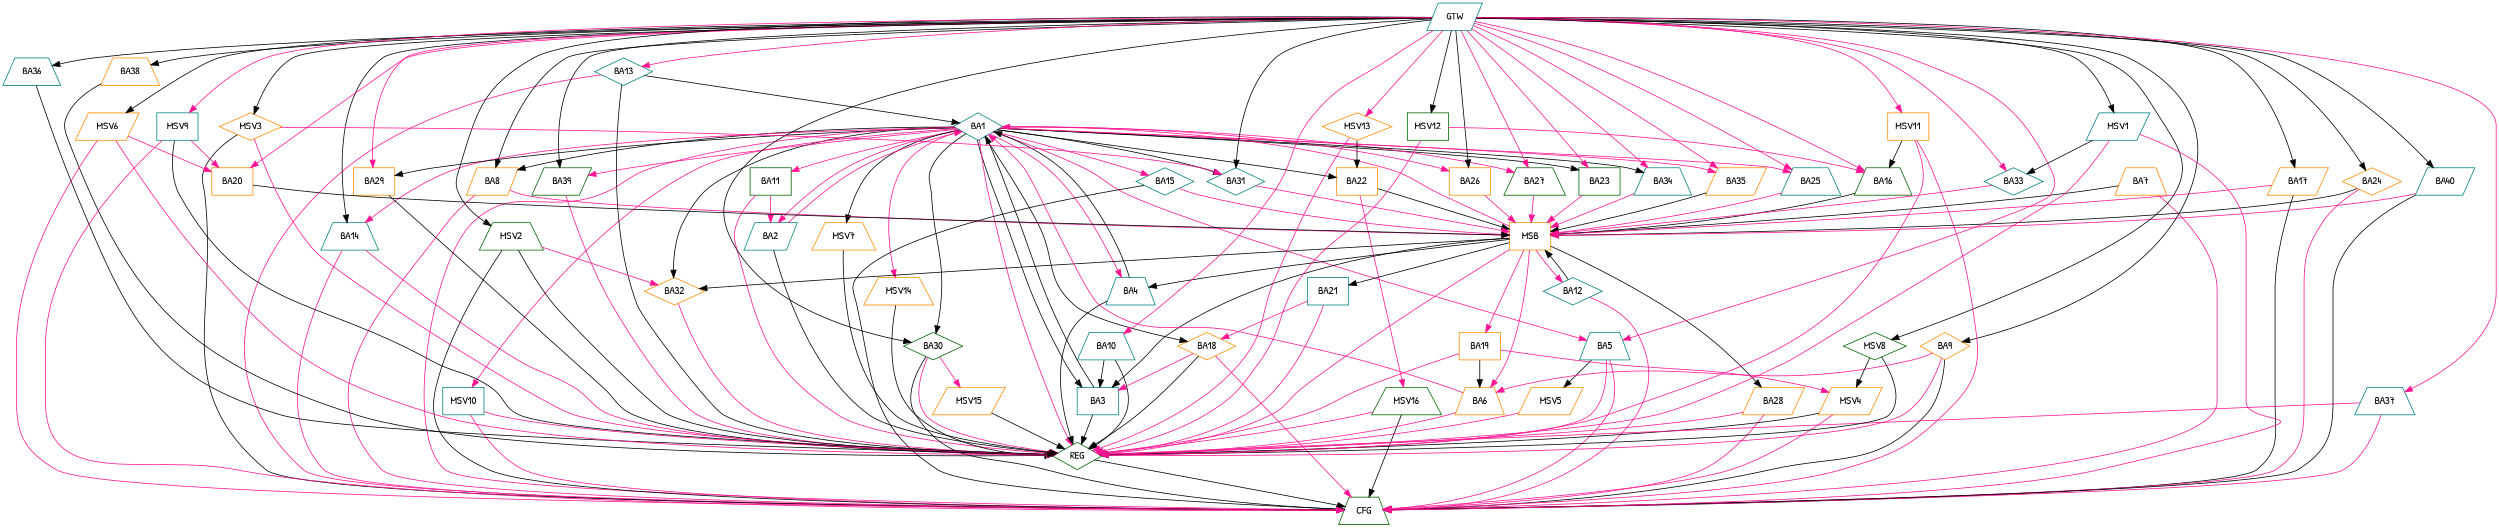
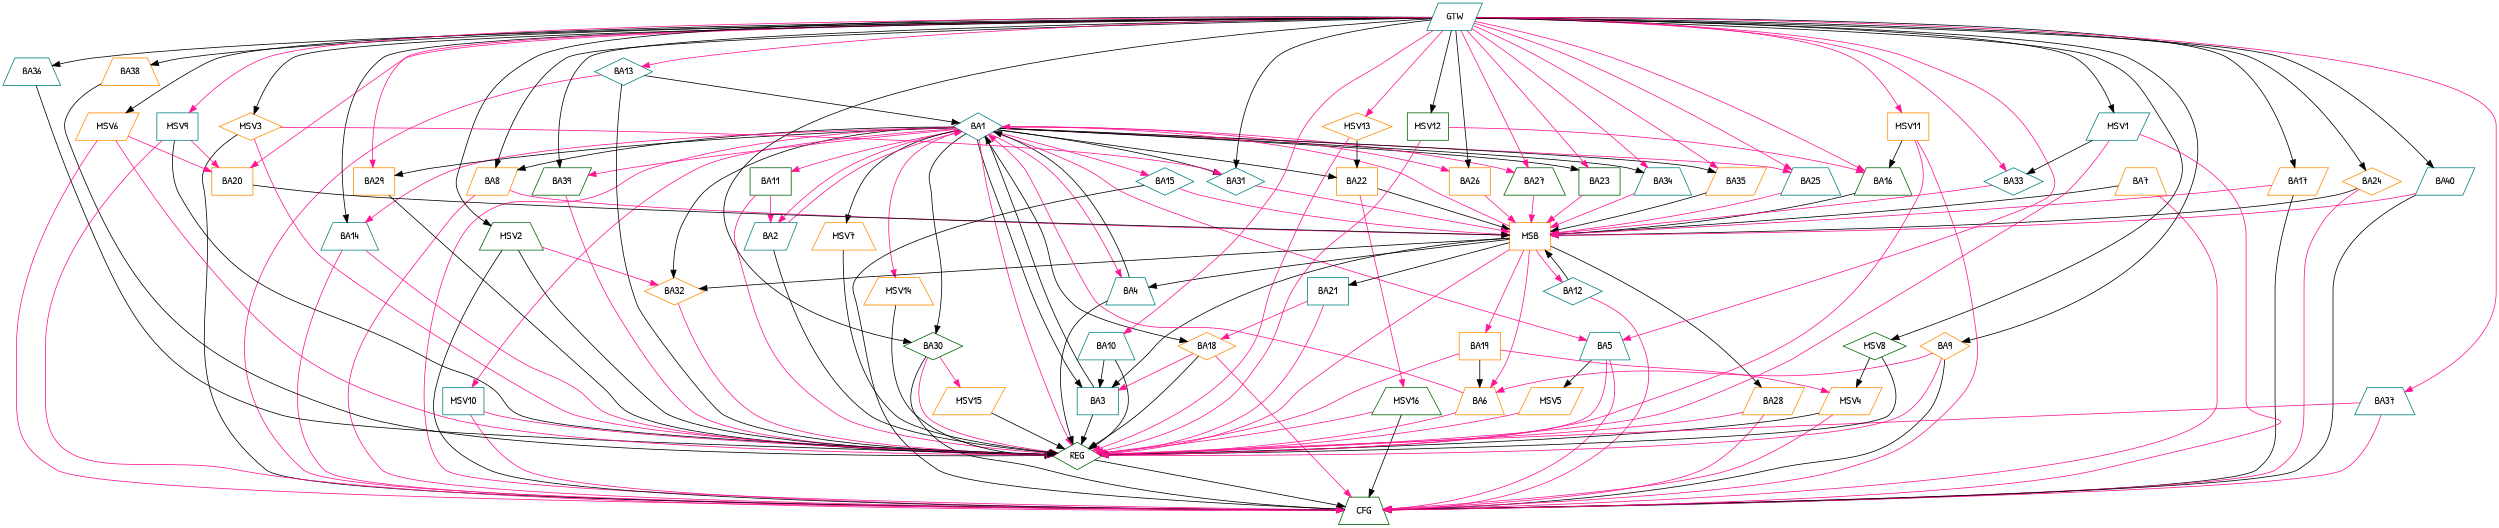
edge "BA1" -> "BA35": color deeppink -> black
